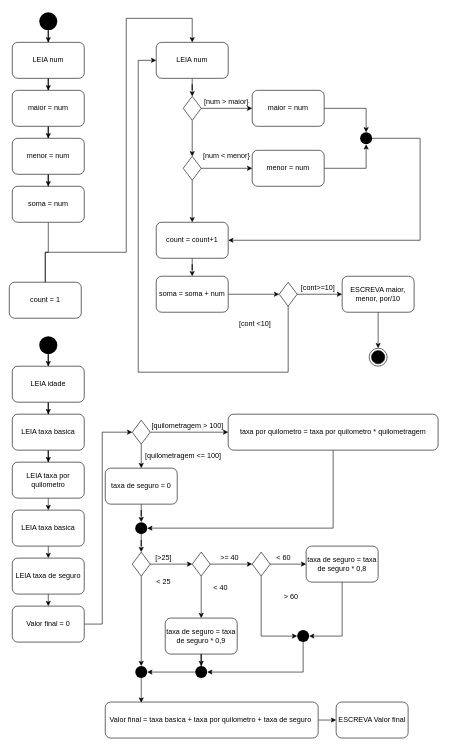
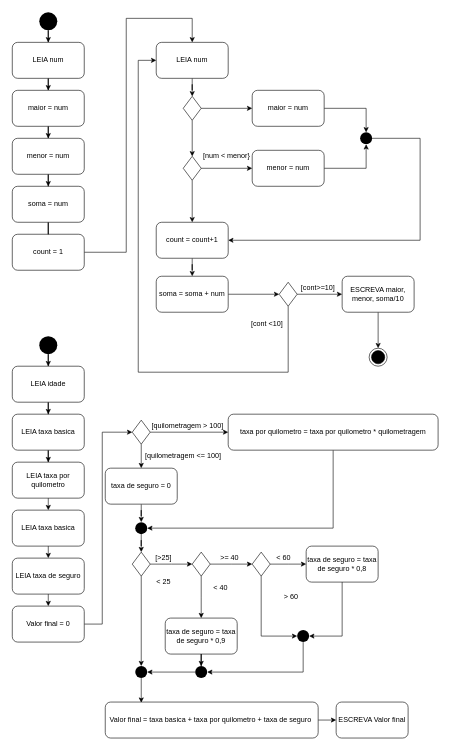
node "[num > maior}": removed
node "ESCREVA maior, menor, por/10": label "ESCREVA maior, menor, por/10" -> "ESCREVA maior, menor, soma/10"
node "count = 1": moved (45, 300) -> (48, 252)
node "[cont <10]": moved (255, 324) -> (267, 324)
